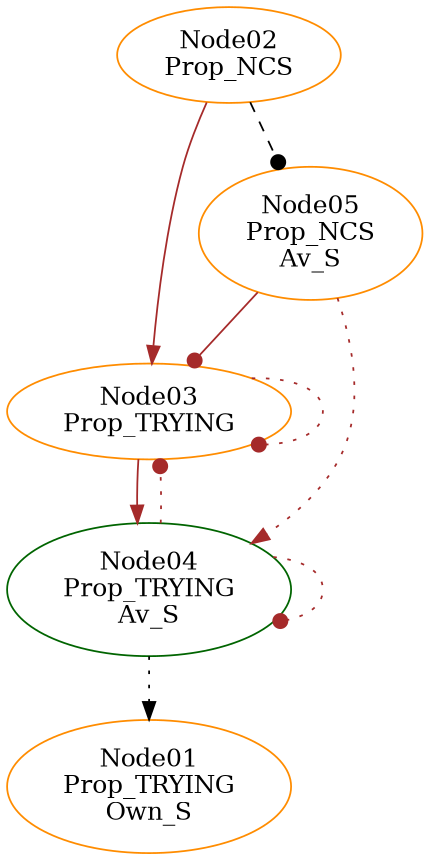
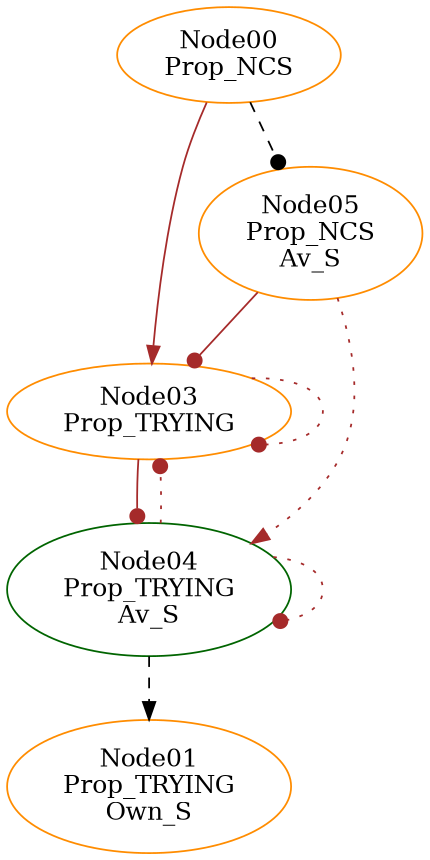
node "Node02 Prop_NCS": label "Node02 Prop_NCS" -> "Node00 Prop_NCS"
edge "Node03 Prop_TRYING" -> "Node04 Prop_TRYING Av_S": arrowhead normal -> dot
edge "Node04 Prop_TRYING Av_S" -> "Node01 Prop_TRYING Own_S": style dotted -> dashed
